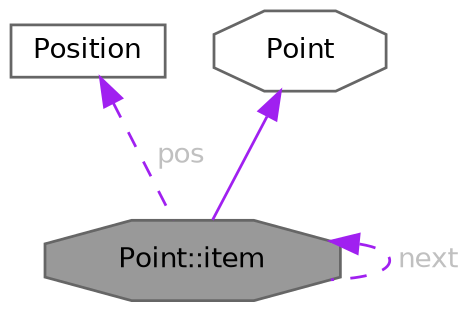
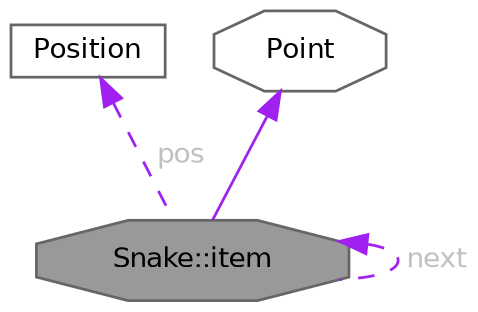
node "Point::item": label "Point::item" -> "Snake::item"
